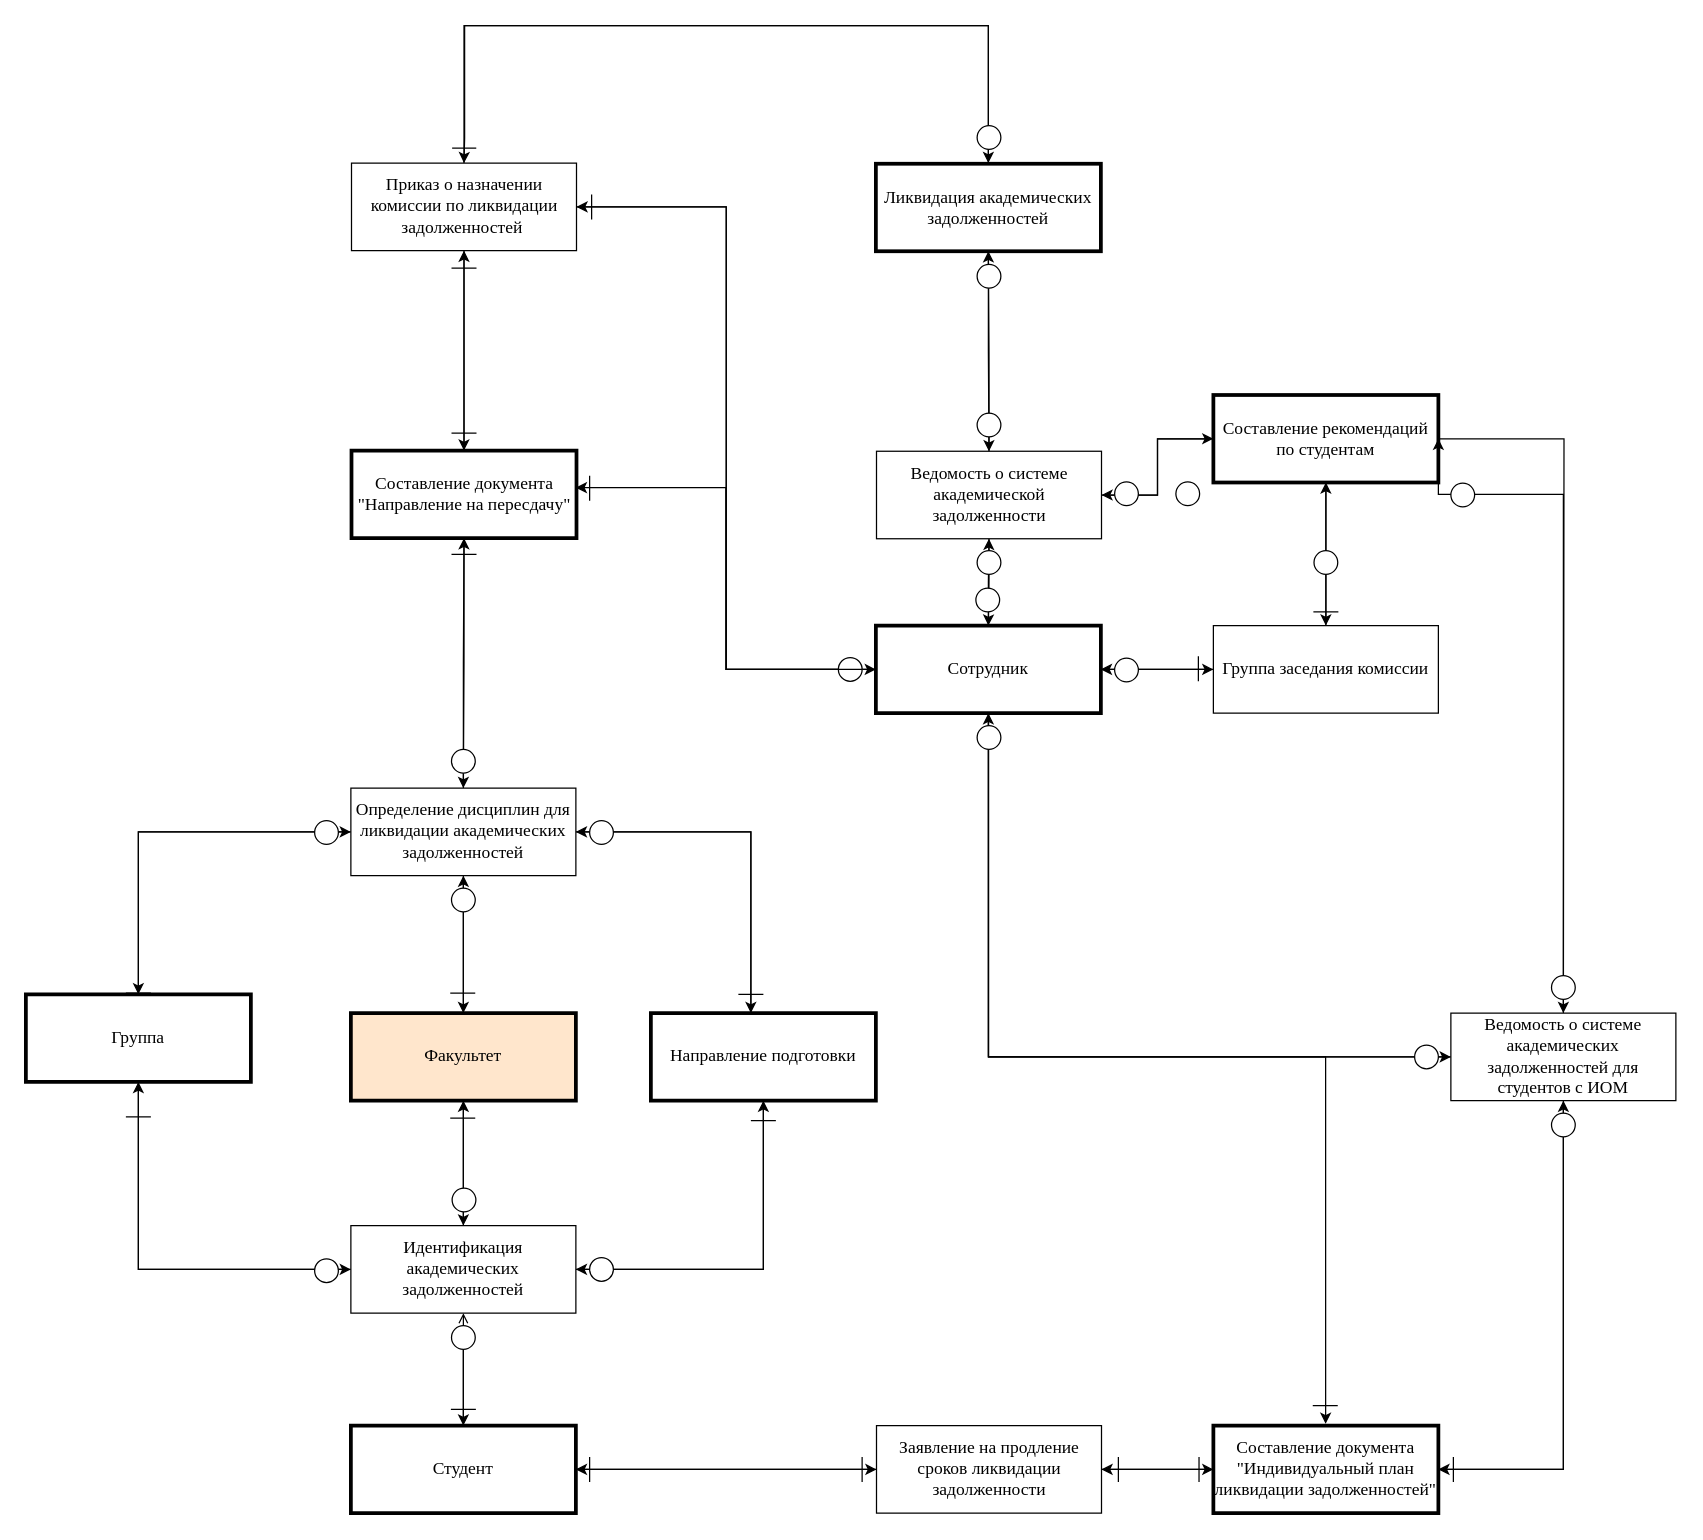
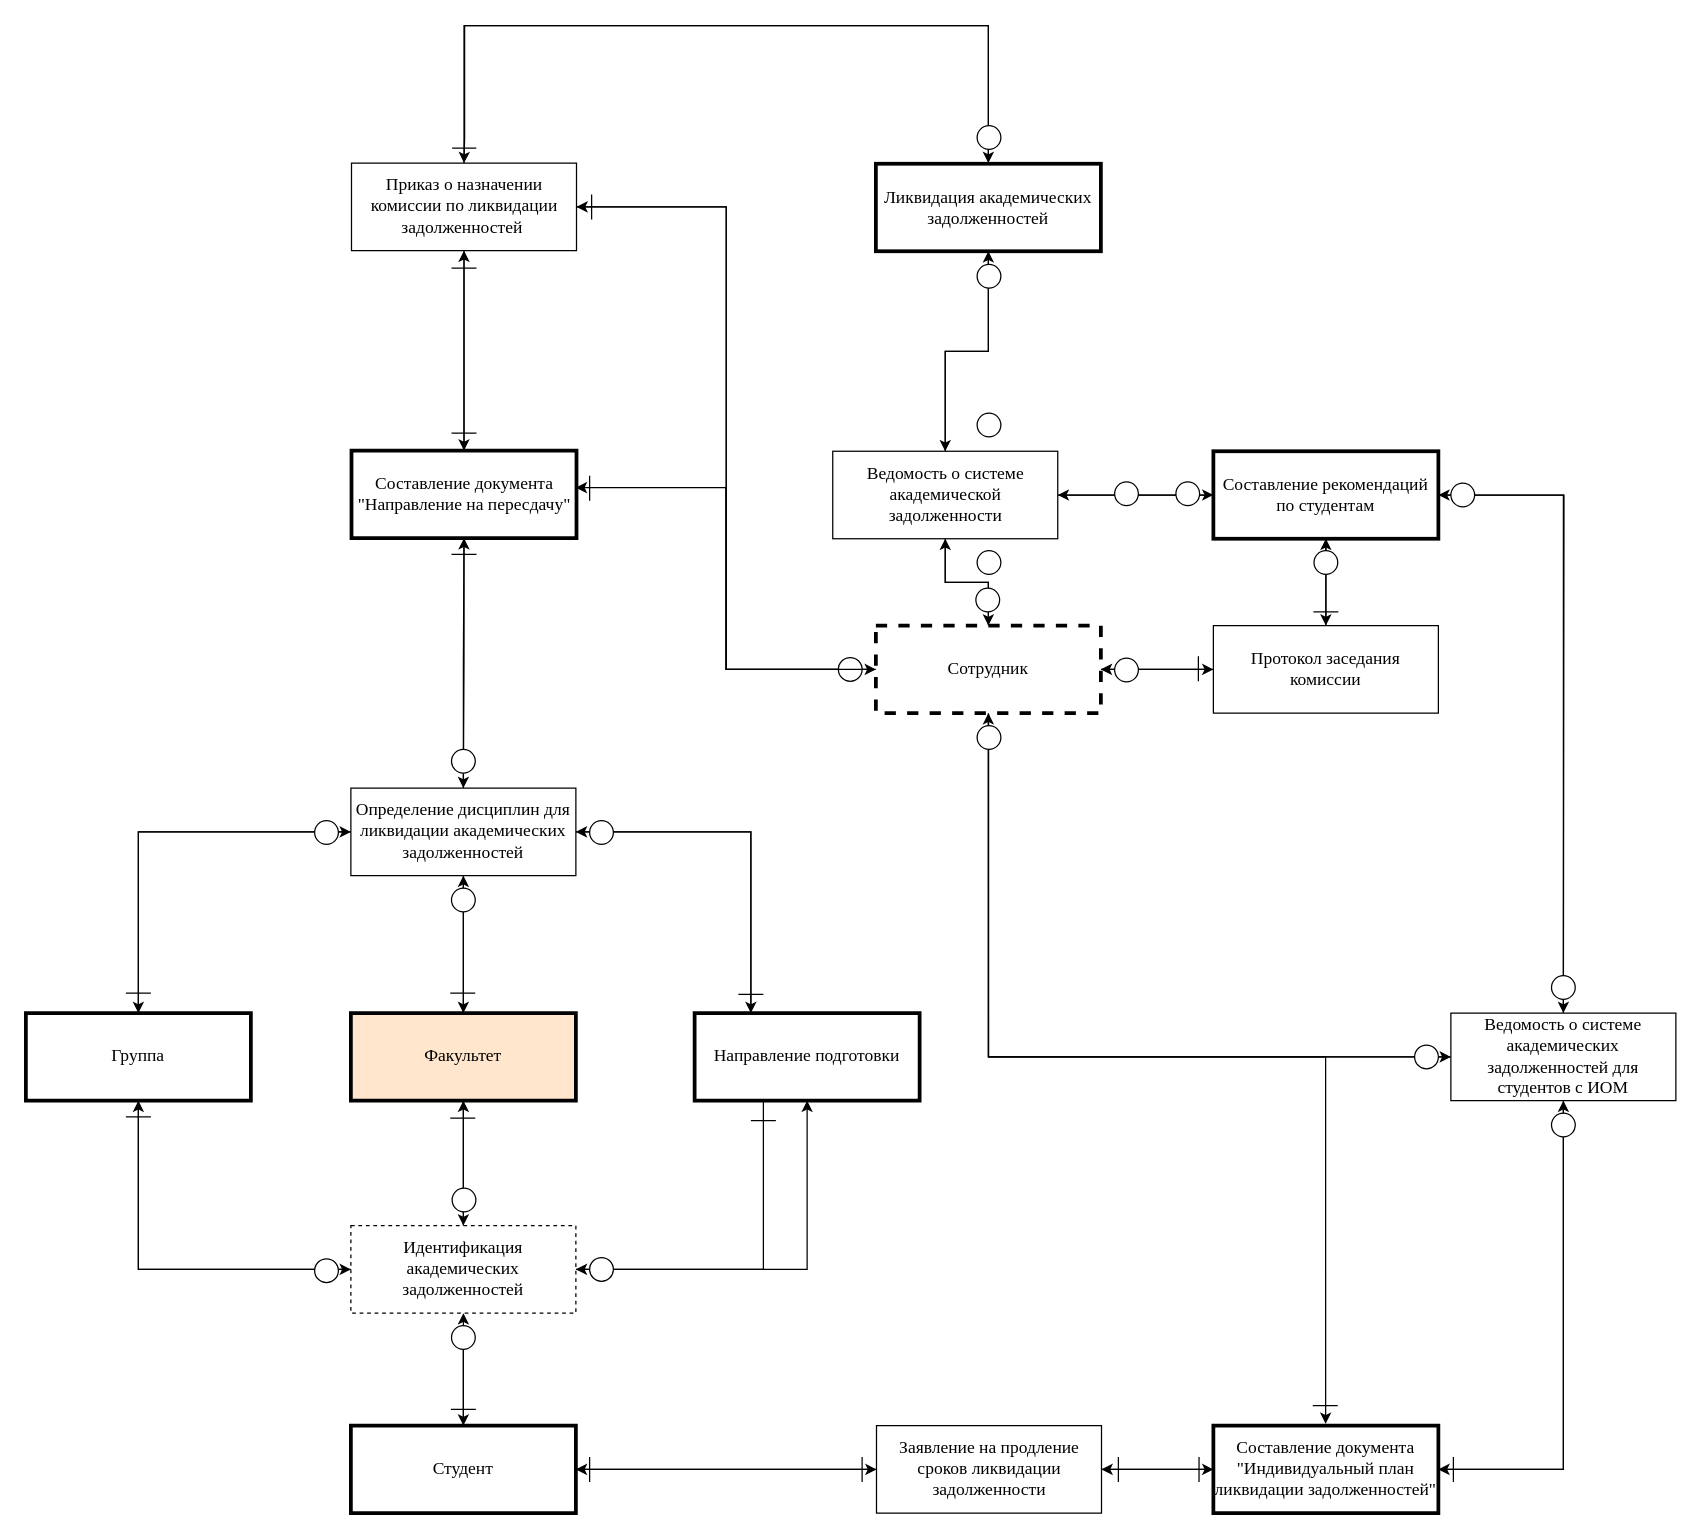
node "Составление рекомендаций по студентам": moved (1326, 439) -> (1326, 495)
node "Ведомость о системе академической задолженности": moved (989, 495) -> (945, 495)
node "Сотрудник": style solid -> dashed
node "Группа заседания комиссии": label "Группа заседания комиссии" -> "Протокол заседания комиссии"
node "Группа": moved (138, 1038) -> (138, 1057)
node "Направление подготовки": moved (763, 1057) -> (807, 1057)
node "Идентификация академических задолженностей": style solid -> dashed
edge "Студент" -> "Идентификация академических задолженностей": arrowhead open -> classic
